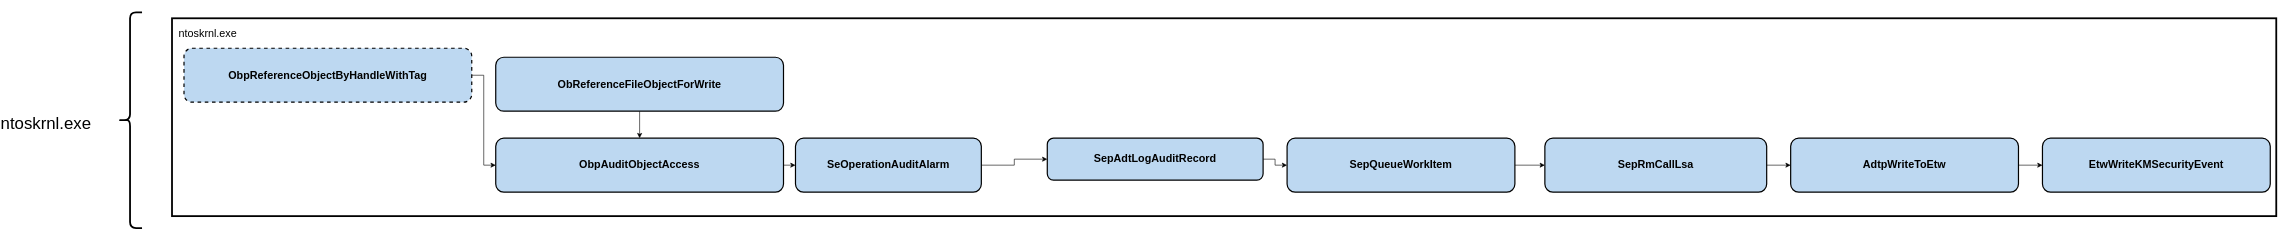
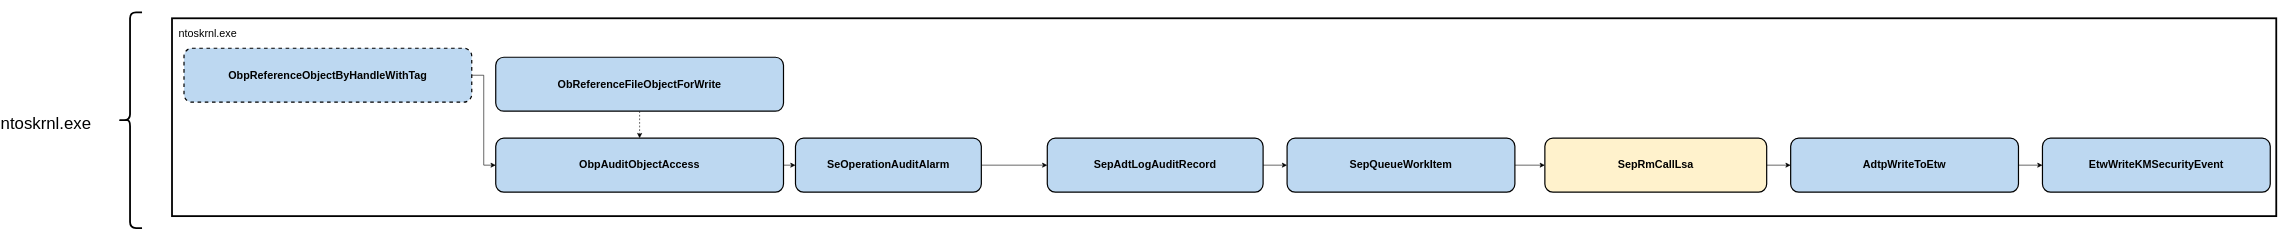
edge "ObReferenceFileObjectForWrite" -> "ObpAuditObjectAccess": style solid -> dashed
node "SepAdtLogAuditRecord": size 216x42 -> 216x54
node "SepRmCallLsa": fillcolor #bdd8f1 -> #fff2cc
